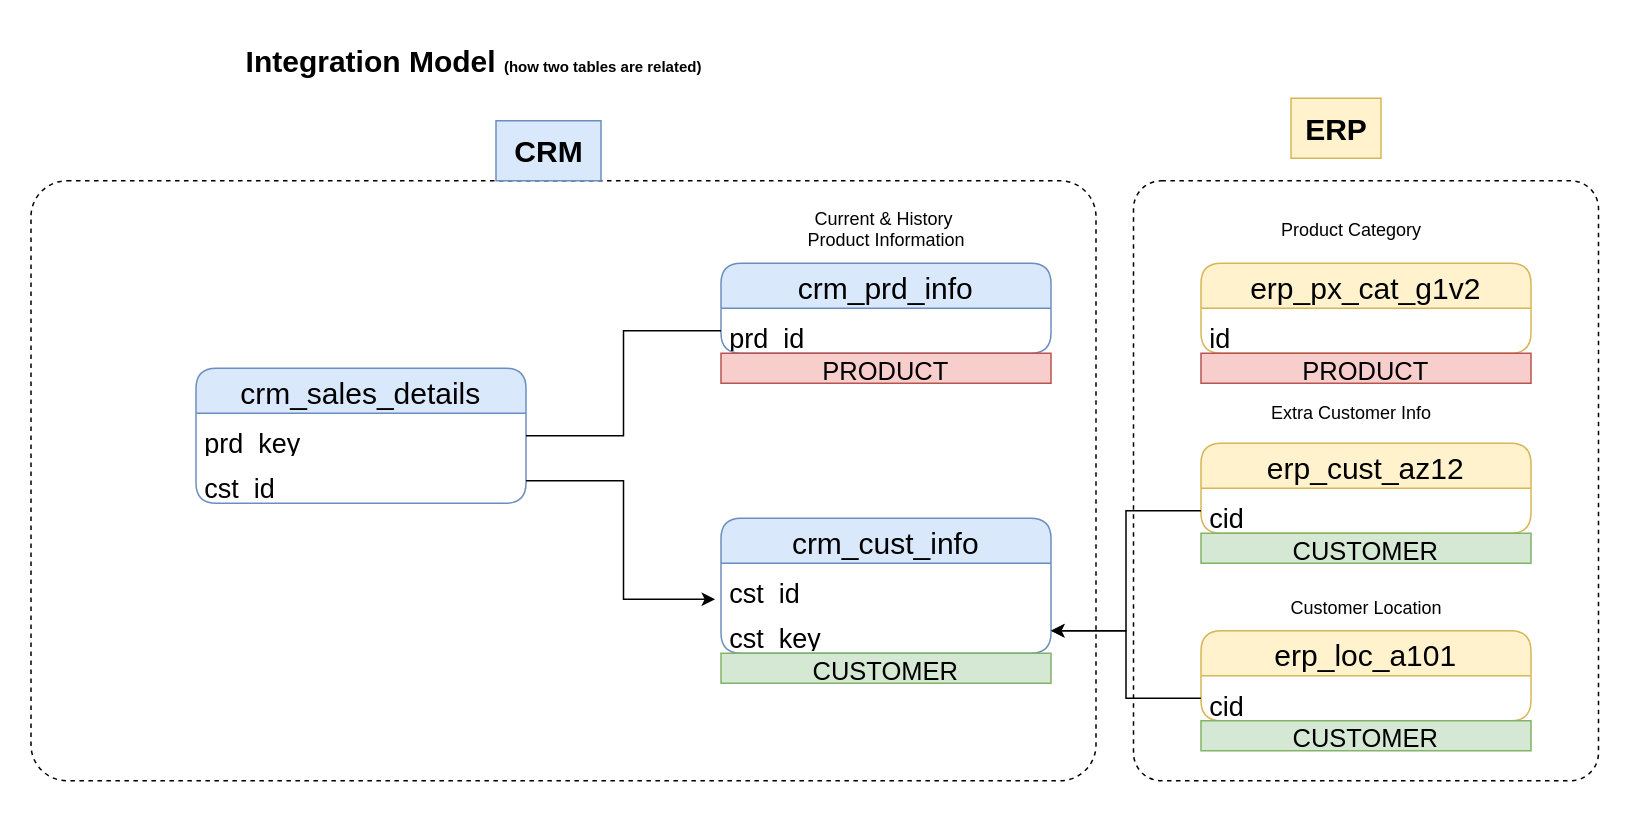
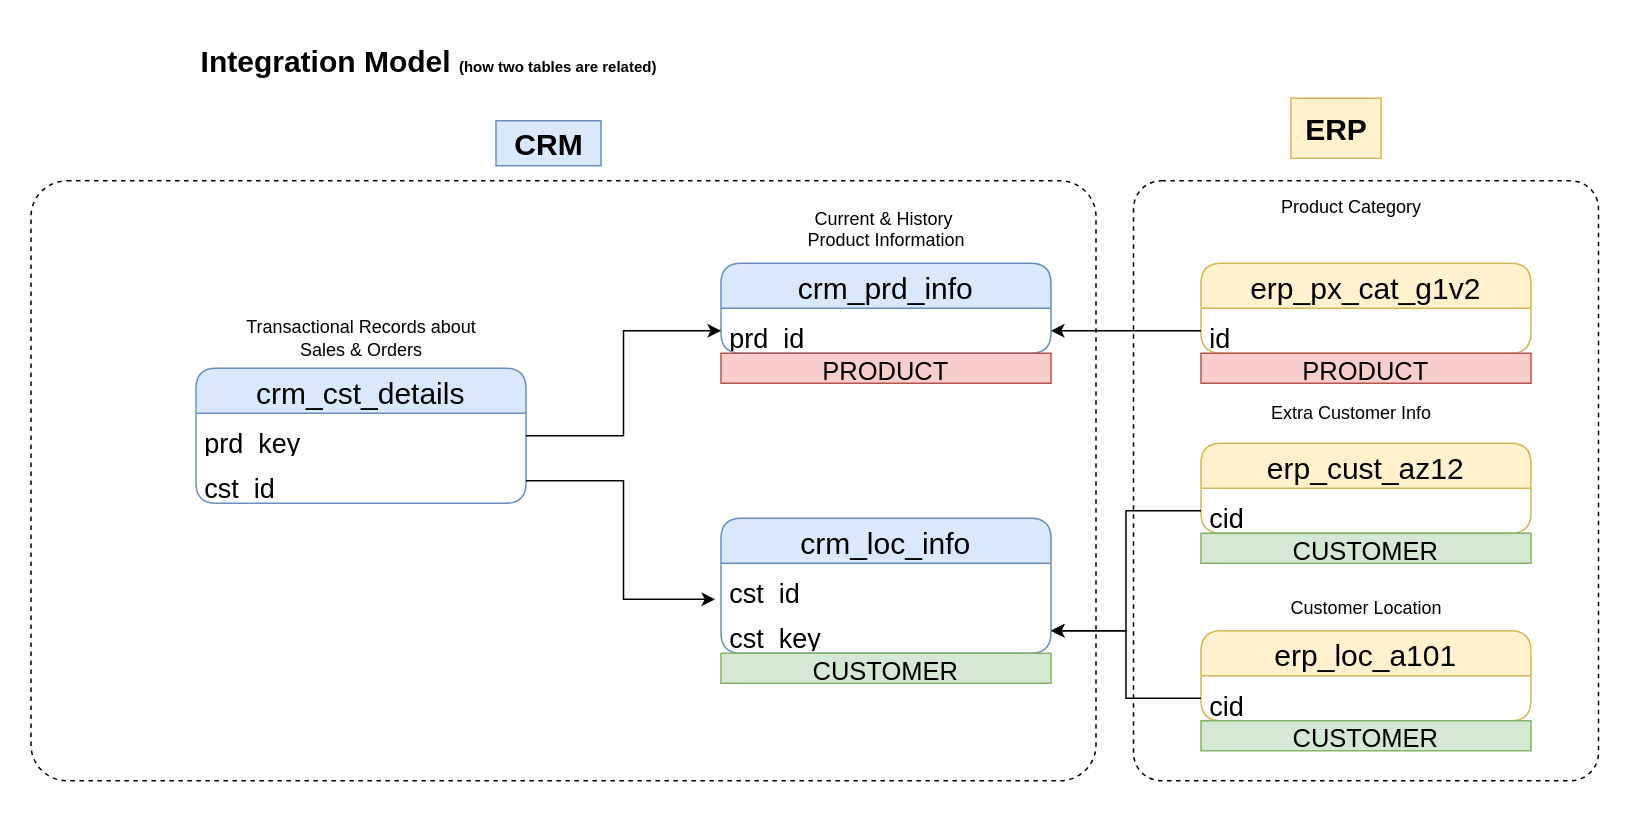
node "Integration Model (how two tables are related)": moved (473, 61) -> (428, 61)
node "CRM": size 105x60 -> 105x45
node "Product Category": moved (1351, 230) -> (1351, 208)
edge "prd_id" -- "prd_key": arrowhead none -> classic
edge "id" -> "prd_id": added
node "Transactional Records about Sales & Orders": added
node "crm_sales_details": label "crm_sales_details" -> "crm_cst_details"
node "crm_cust_info": label "crm_cust_info" -> "crm_loc_info"
